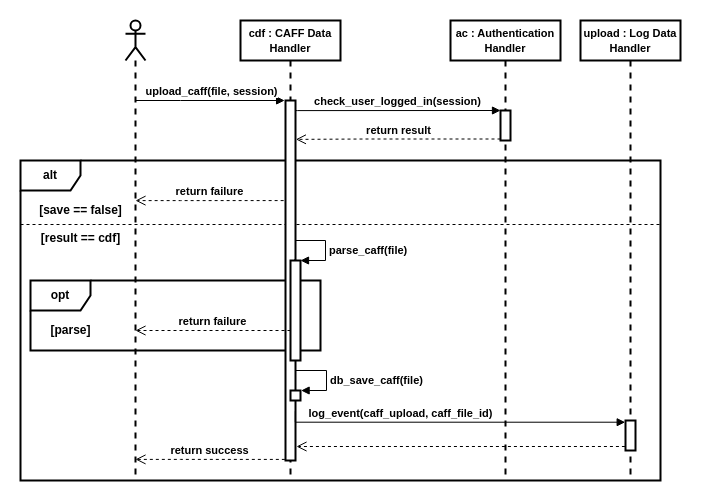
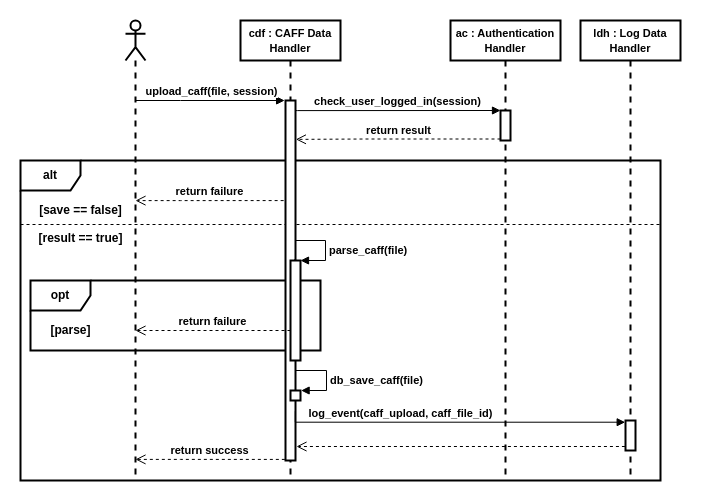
node "upload : Log Data Handler": label "upload : Log Data Handler" -> "ldh : Log Data Handler"
node "[result == cdf]": label "[result == cdf]" -> "[result == true]"
